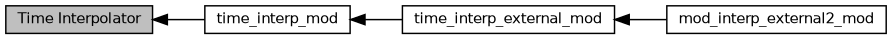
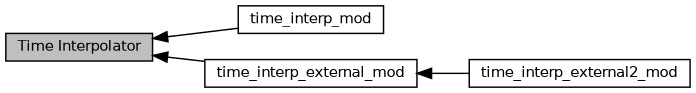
edge "time_interp_external_mod" -> "time_interp_mod": now "time_interp_external_mod" -> "Time Interpolator"
node "mod_interp_external2_mod": label "mod_interp_external2_mod" -> "time_interp_external2_mod"
